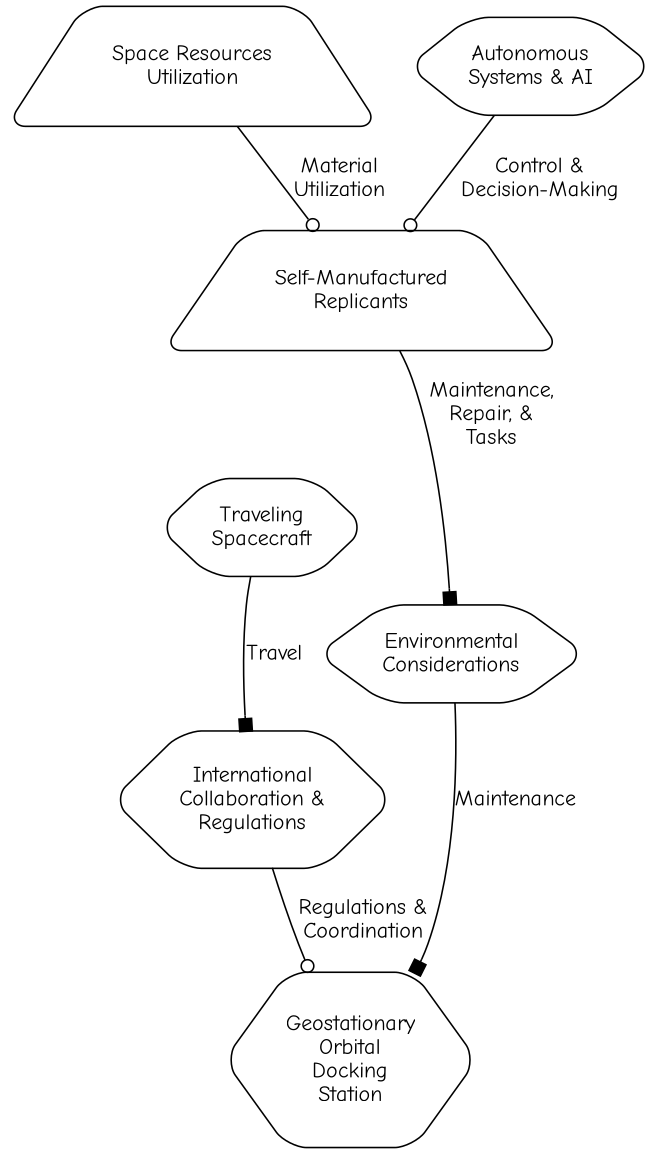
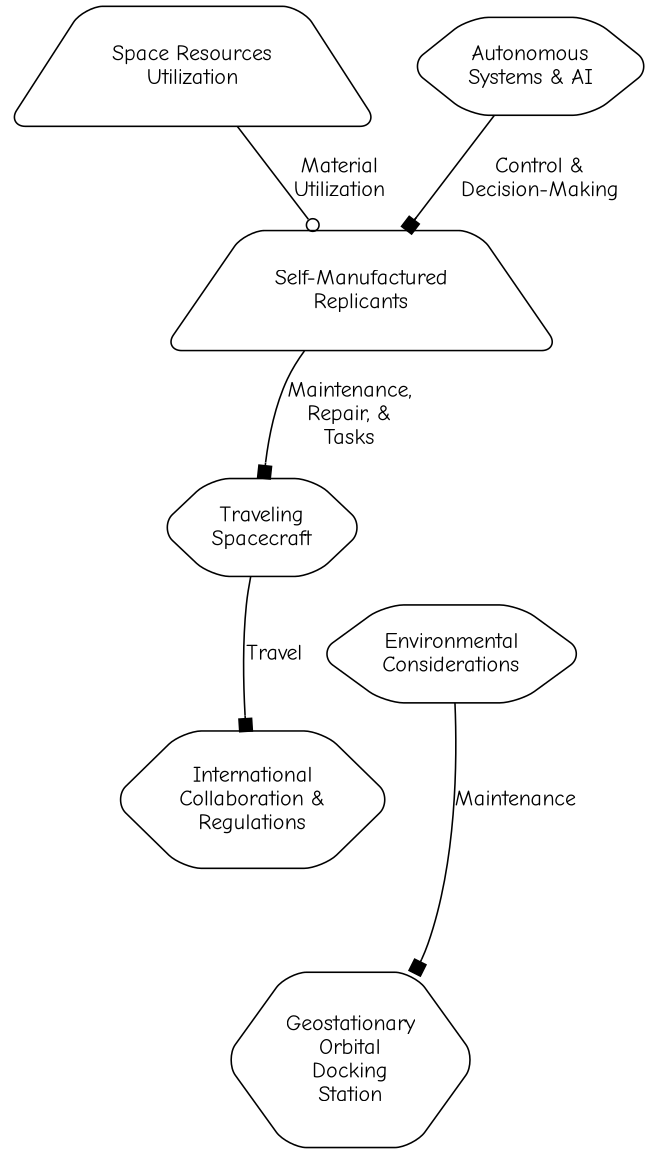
edge "Autonomous Systems & AI" -> "Self-Manufactured Replicants": arrowhead odot -> box
edge "Self-Manufactured Replicants" -> "Environmental Considerations": now "Self-Manufactured Replicants" -> "Traveling Spacecraft"
edge "International Collaboration & Regulations" -> "Geostationary Orbital Docking Station": removed, label "Regulations & Coordination"
